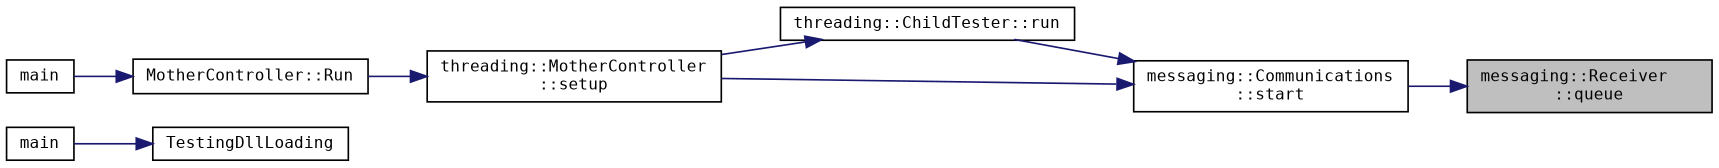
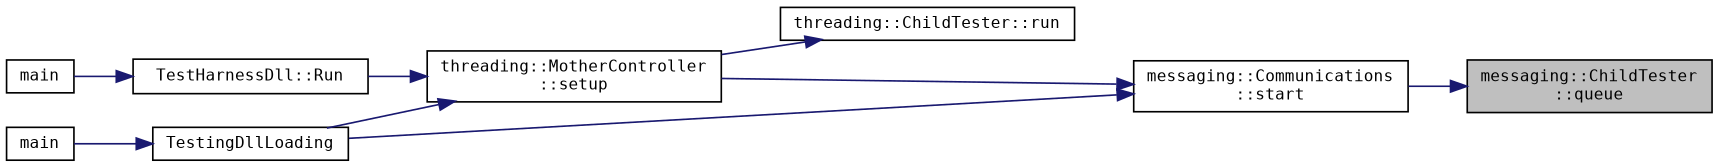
edge "threading::ChildTester::run" -> "messaging::Communications ::start": now "TestingDllLoading" -> "messaging::Communications ::start"
node "MotherController::Run": label "MotherController::Run" -> "TestHarnessDll::Run"
node "messaging::Receiver ::queue": label "messaging::Receiver ::queue" -> "messaging::ChildTester ::queue"
edge "TestingDllLoading" -> "threading::MotherController ::setup": added
